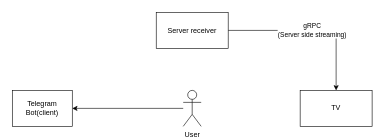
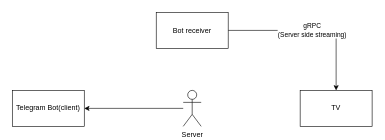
node "Server receiver": label "Server receiver" -> "Bot receiver"
node "Telegram Bot(client)": size 60x36 -> 72x36
node "User": label "User" -> "Server"
